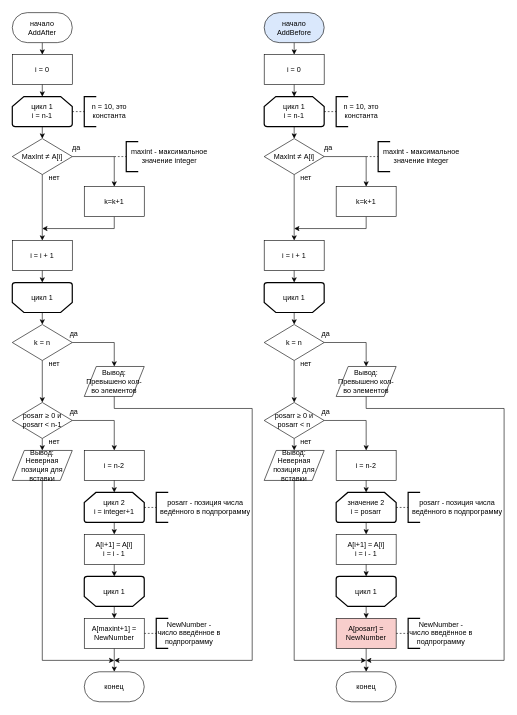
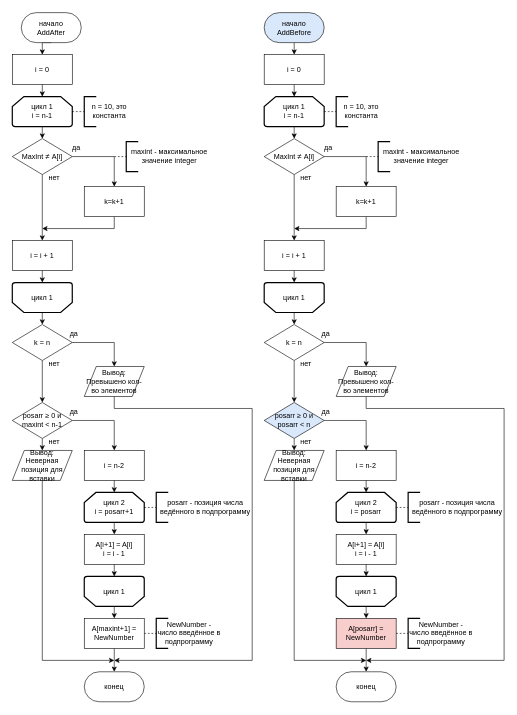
node "начало AddAfter": moved (42, 27) -> (51, 27)
node "posarr ≥ 0 и posarr < n-1": label "posarr ≥ 0 и posarr < n-1" -> "posarr ≥ 0 и maxint < n-1"
node "posarr ≥ 0 и posarr < n": fillcolor #ffffff -> #dae8fc
node "цикл 2 i = integer+1": label "цикл 2 i = integer+1" -> "цикл 2 i = posarr+1"
node "значение 2 i = posarr": label "значение 2 i = posarr" -> "цикл 2 i = posarr"
